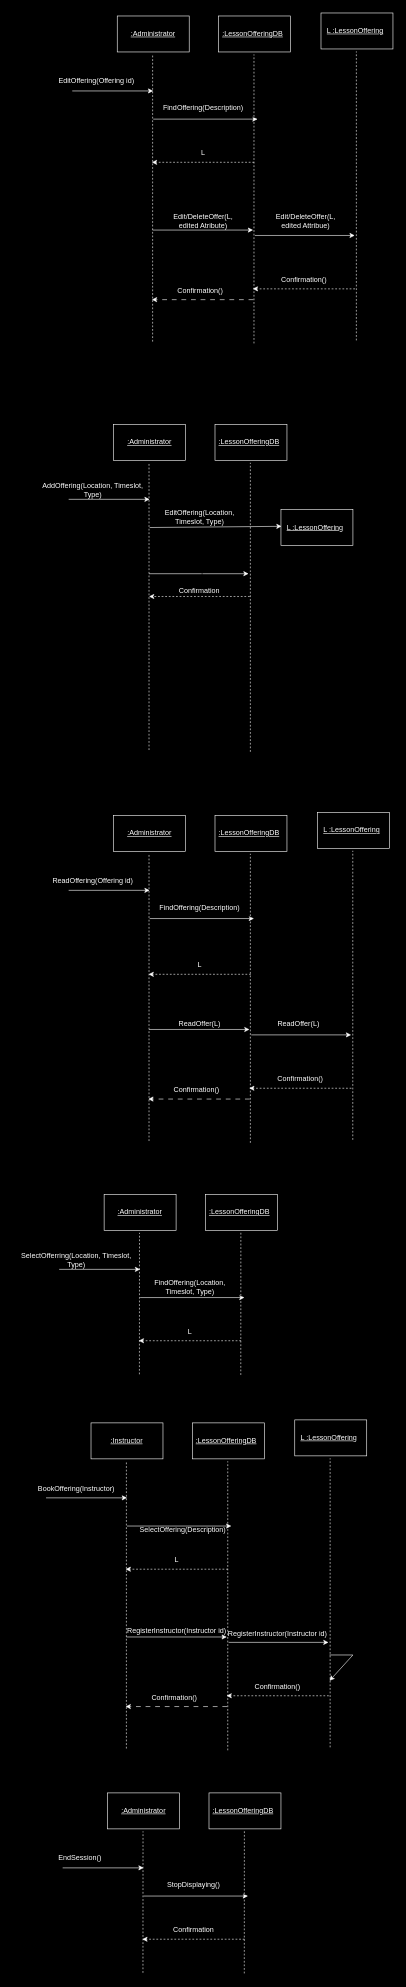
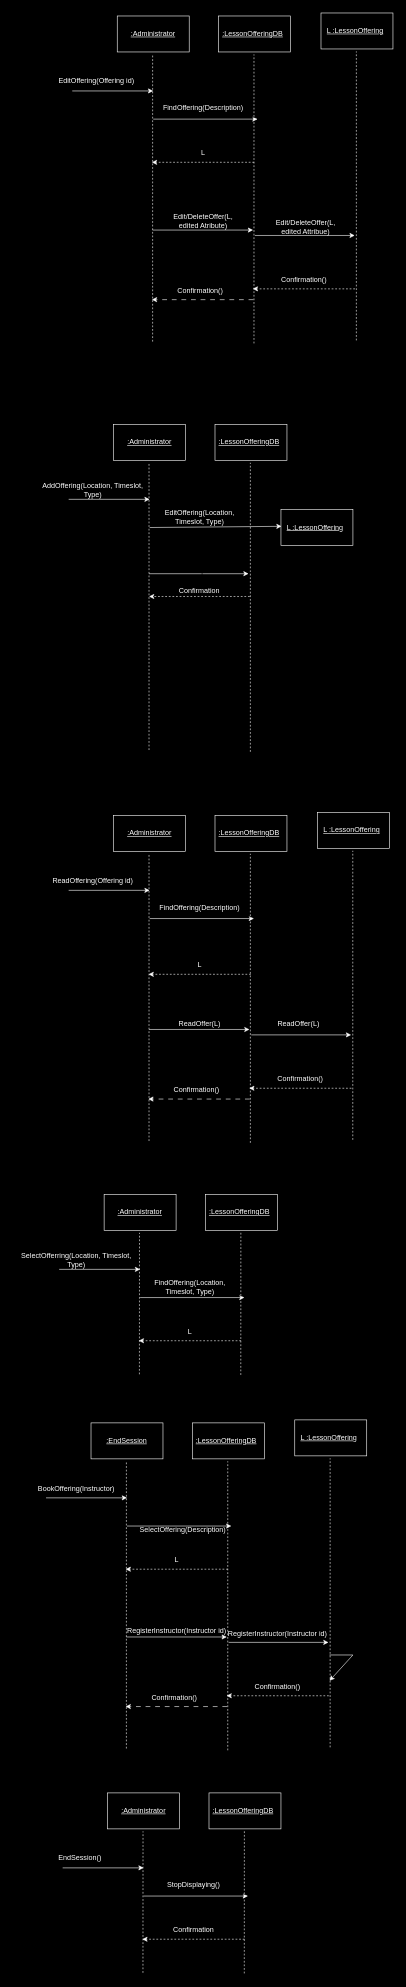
node "Edit/DeleteOffer(L, edited Attribue)": moved (306, 221) -> (306, 227)
node ":Instructor": label ":Instructor" -> ":EndSession"
